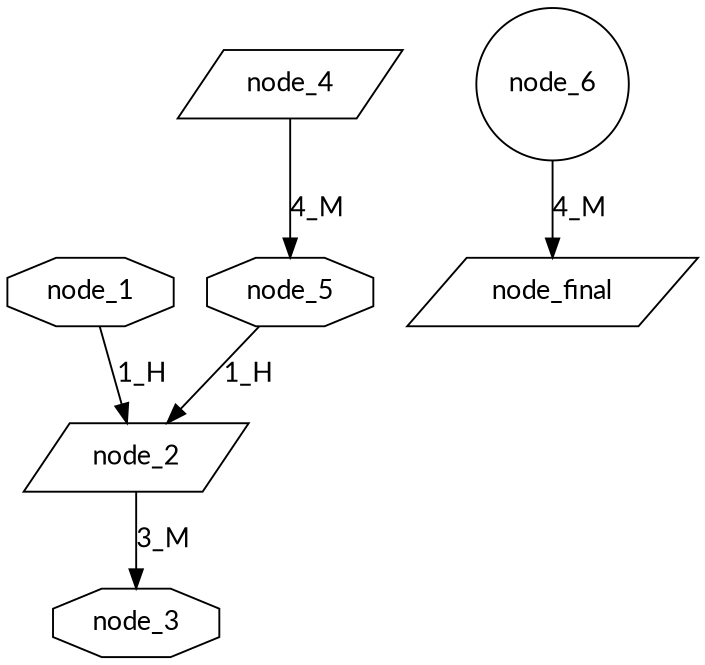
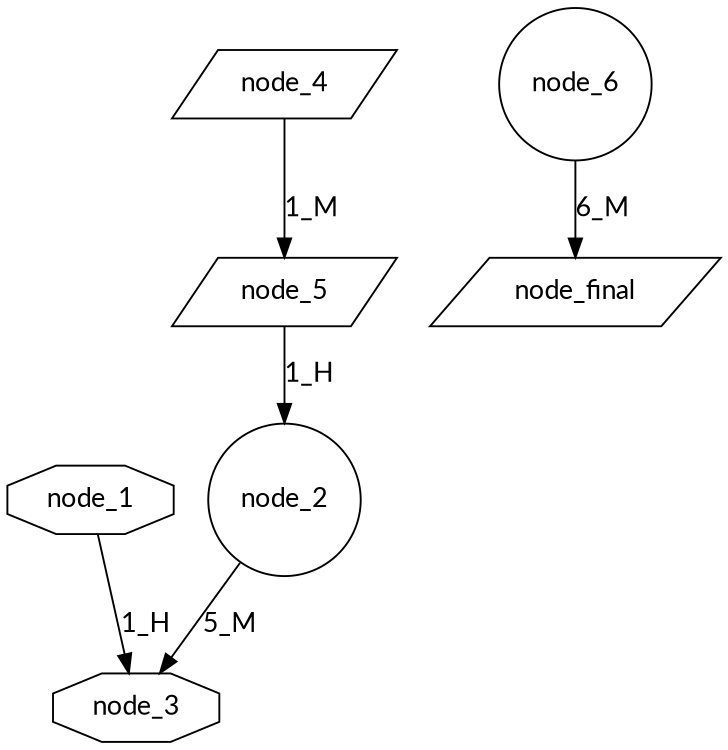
edge "node_4" -> "node_5": label "4_M" -> "1_M"
edge "node_6" -> "node_final": label "4_M" -> "6_M"
node "node_5": shape octagon -> parallelogram
edge "node_1" -> "node_2": now "node_1" -> "node_3"
node "node_2": shape parallelogram -> circle
edge "node_2" -> "node_3": label "3_M" -> "5_M"
